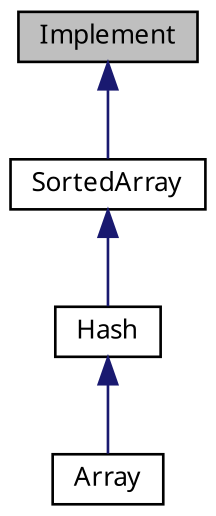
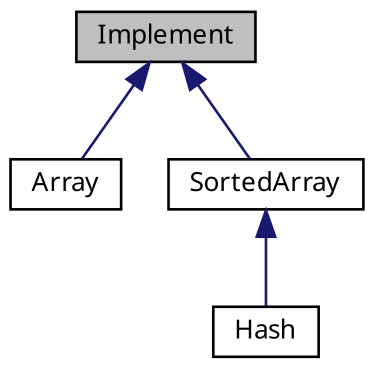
edge "Array" -> "Hash": now "Array" -> "Implement"
